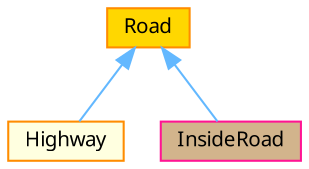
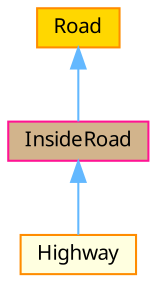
edge "Highway" -> "Road": now "Highway" -> "InsideRoad"
